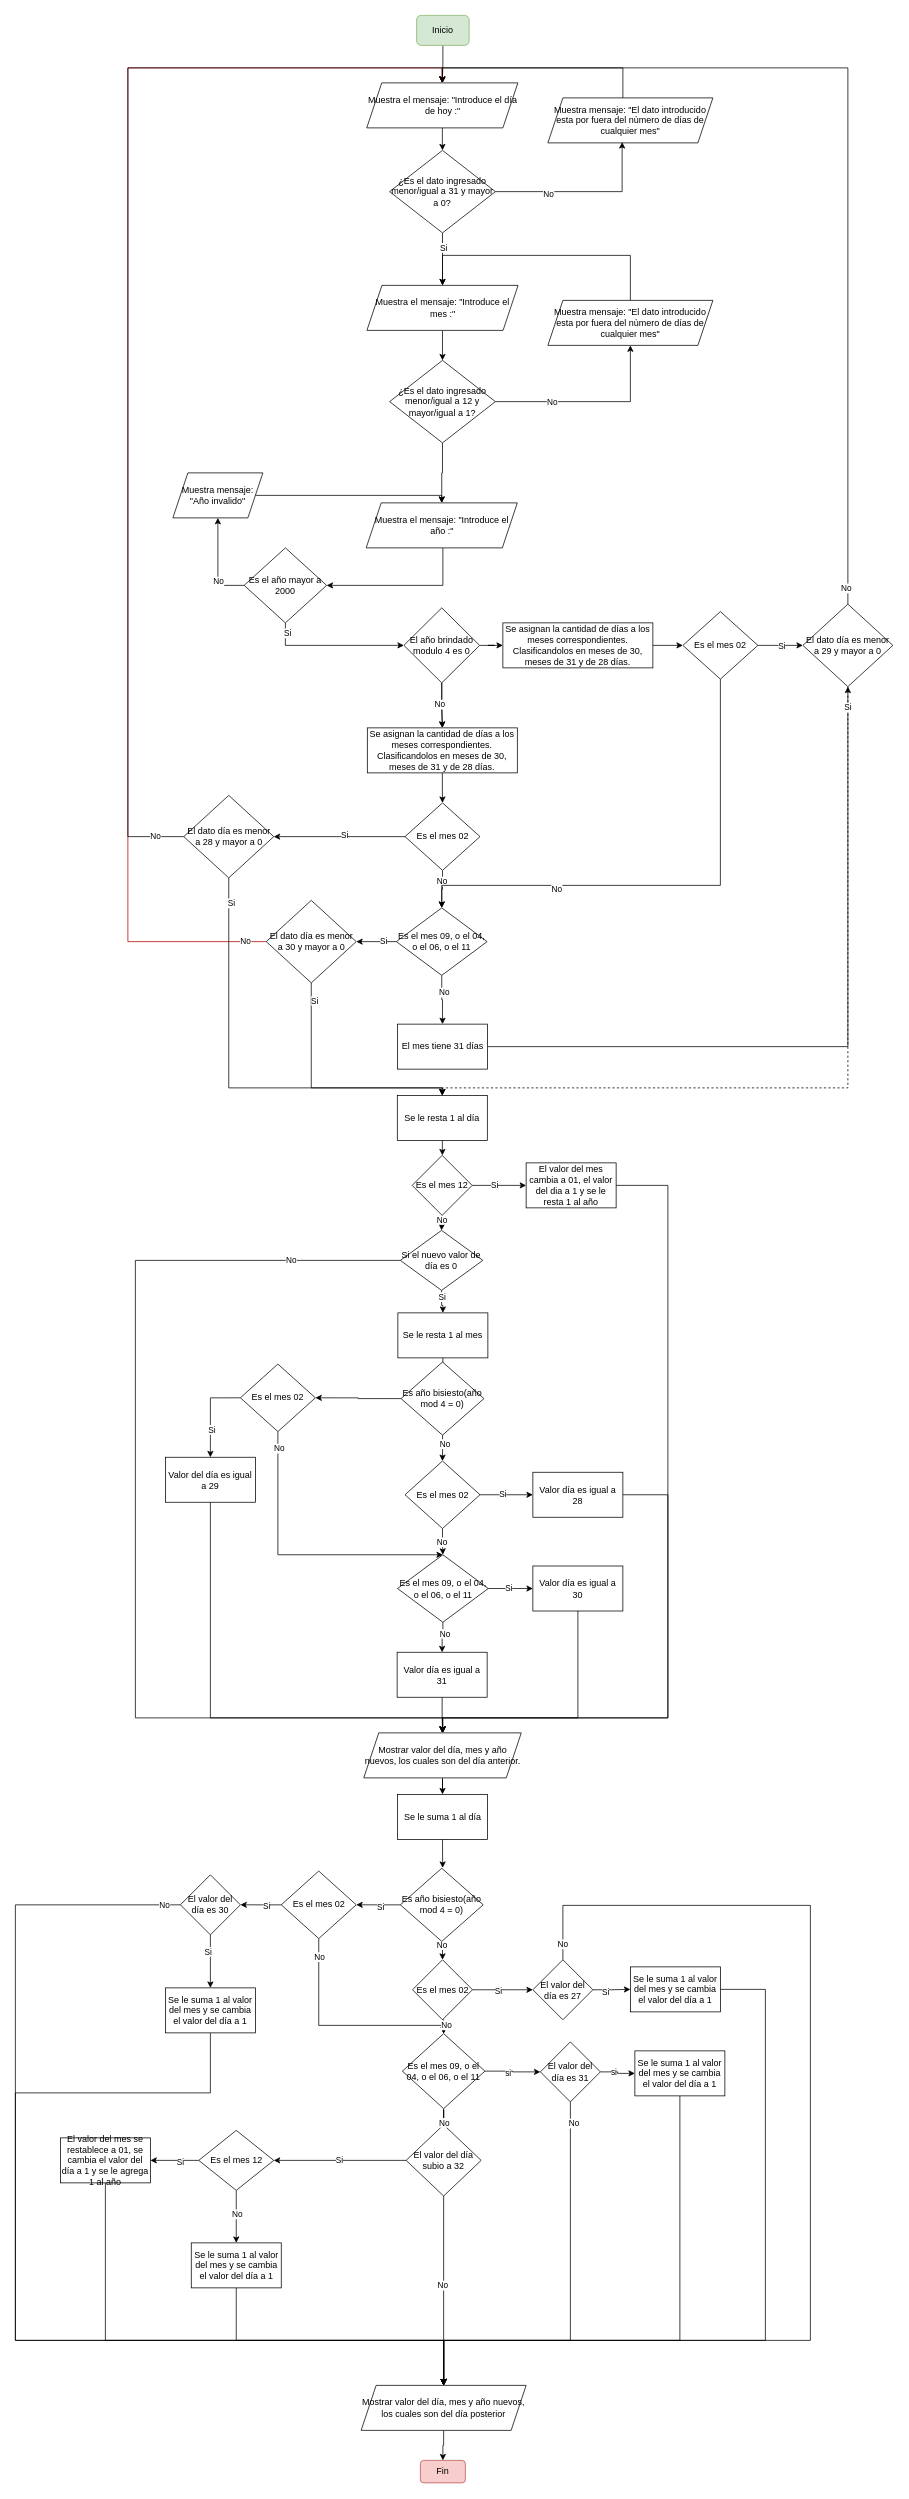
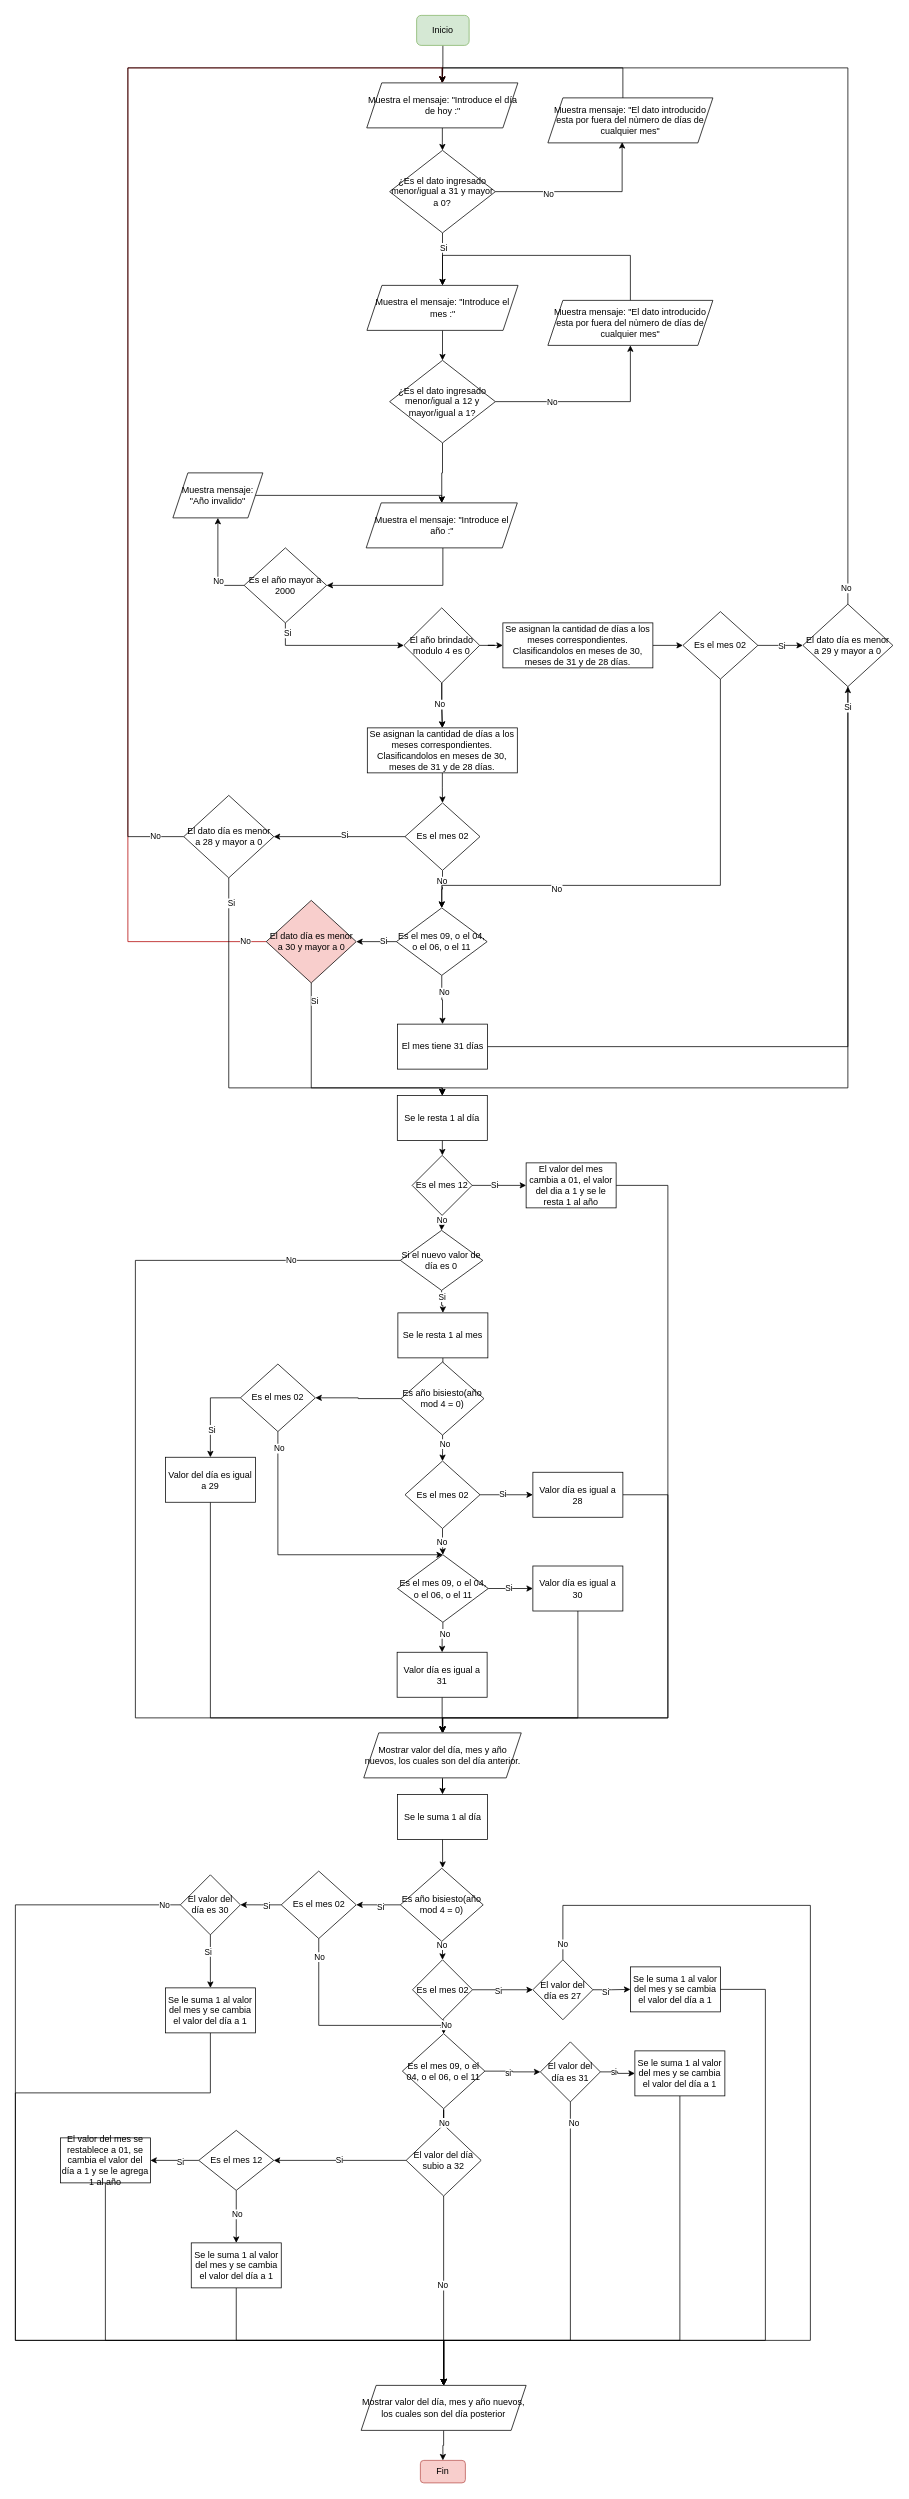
node "El dato día es menor a 30 y mayor a 0": fillcolor #ffffff -> #f8cecc
edge "El dato día es menor a 29 y mayor a 0" -> "Se le resta 1 al día": style dashed -> solid
